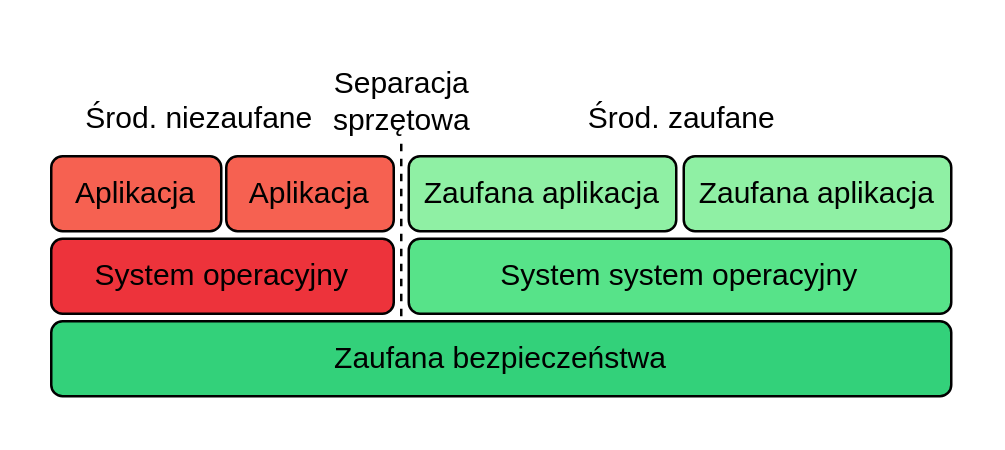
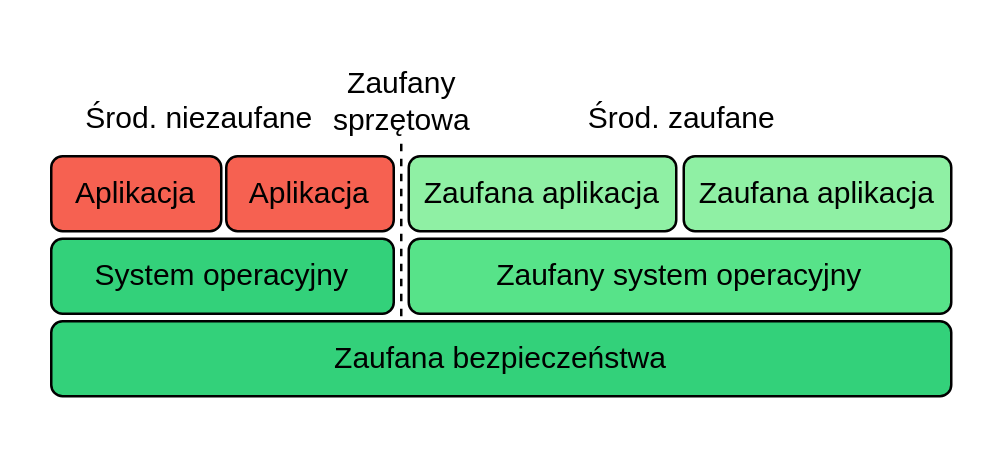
node "Separacja sprzętowa": label "Separacja sprzętowa" -> "Zaufany sprzętowa"
node "System operacyjny": fillcolor #ed333b -> #33d17a
node "System system operacyjny": label "System system operacyjny" -> "Zaufany system operacyjny"
